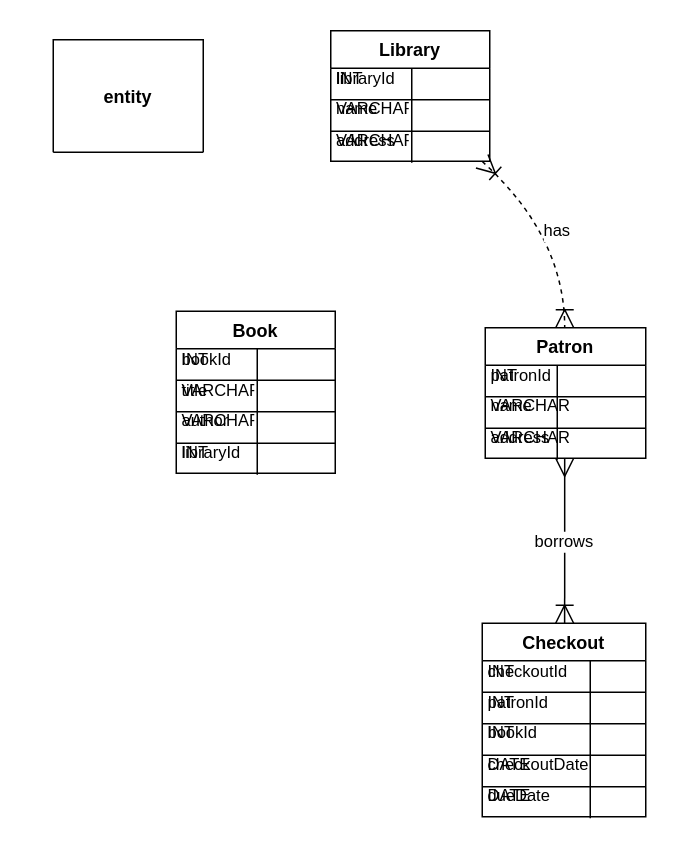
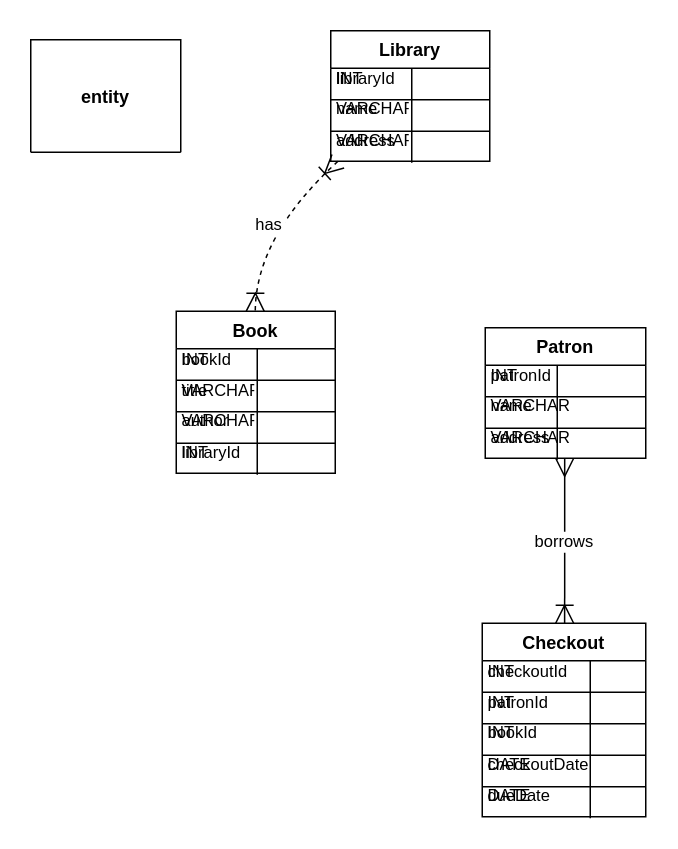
node "entity": moved (128, 96) -> (106, 96)
edge "Library" -- "Book": added, label "has"
edge "Library" -- "Patron": removed, label "has"
